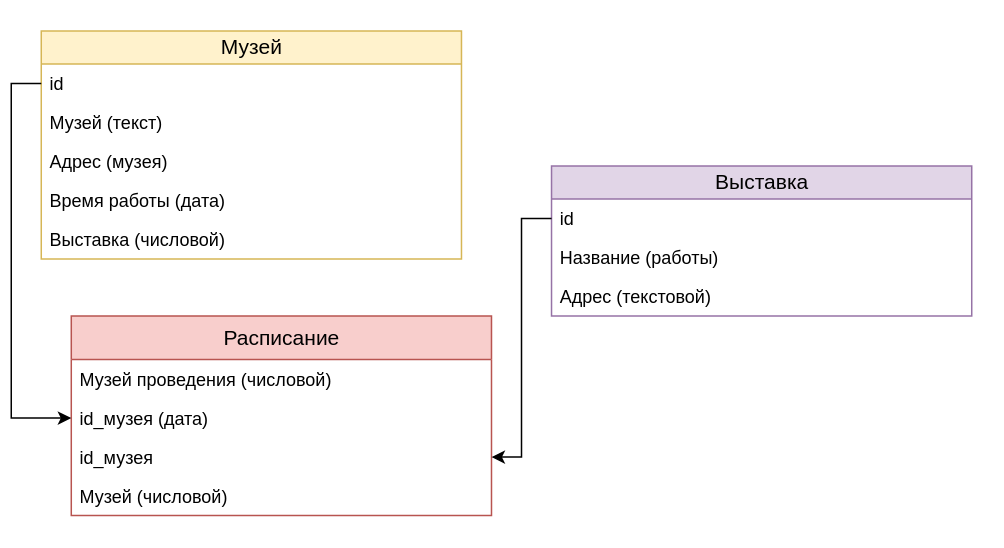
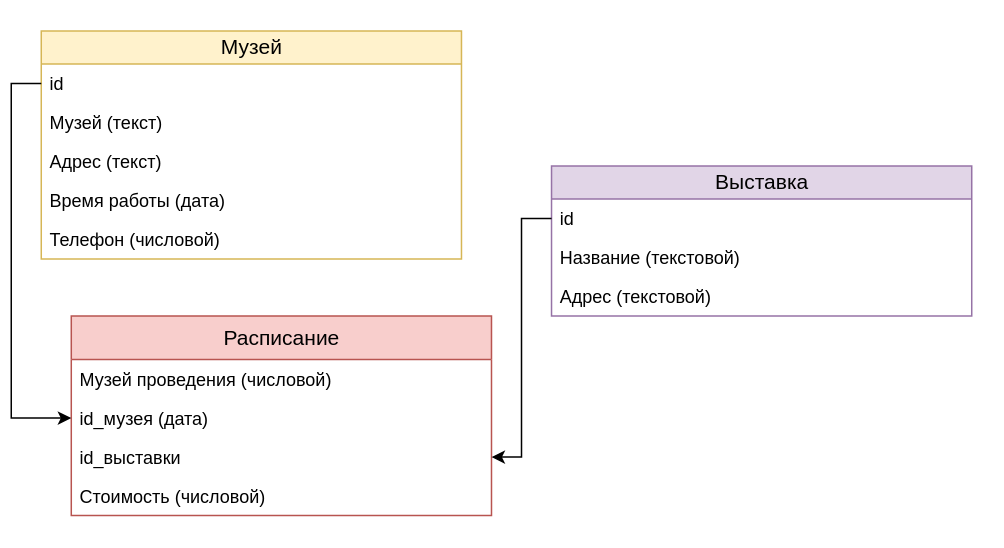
node "Адрес (музея)": label "Адрес (музея)" -> "Адрес (текст)"
node "Выставка (числовой)": label "Выставка (числовой)" -> "Телефон (числовой)"
node "Название (работы)": label "Название (работы)" -> "Название (текстовой)"
node "id_музея": label "id_музея" -> "id_выставки"
node "Музей (числовой)": label "Музей (числовой)" -> "Стоимость (числовой)"
